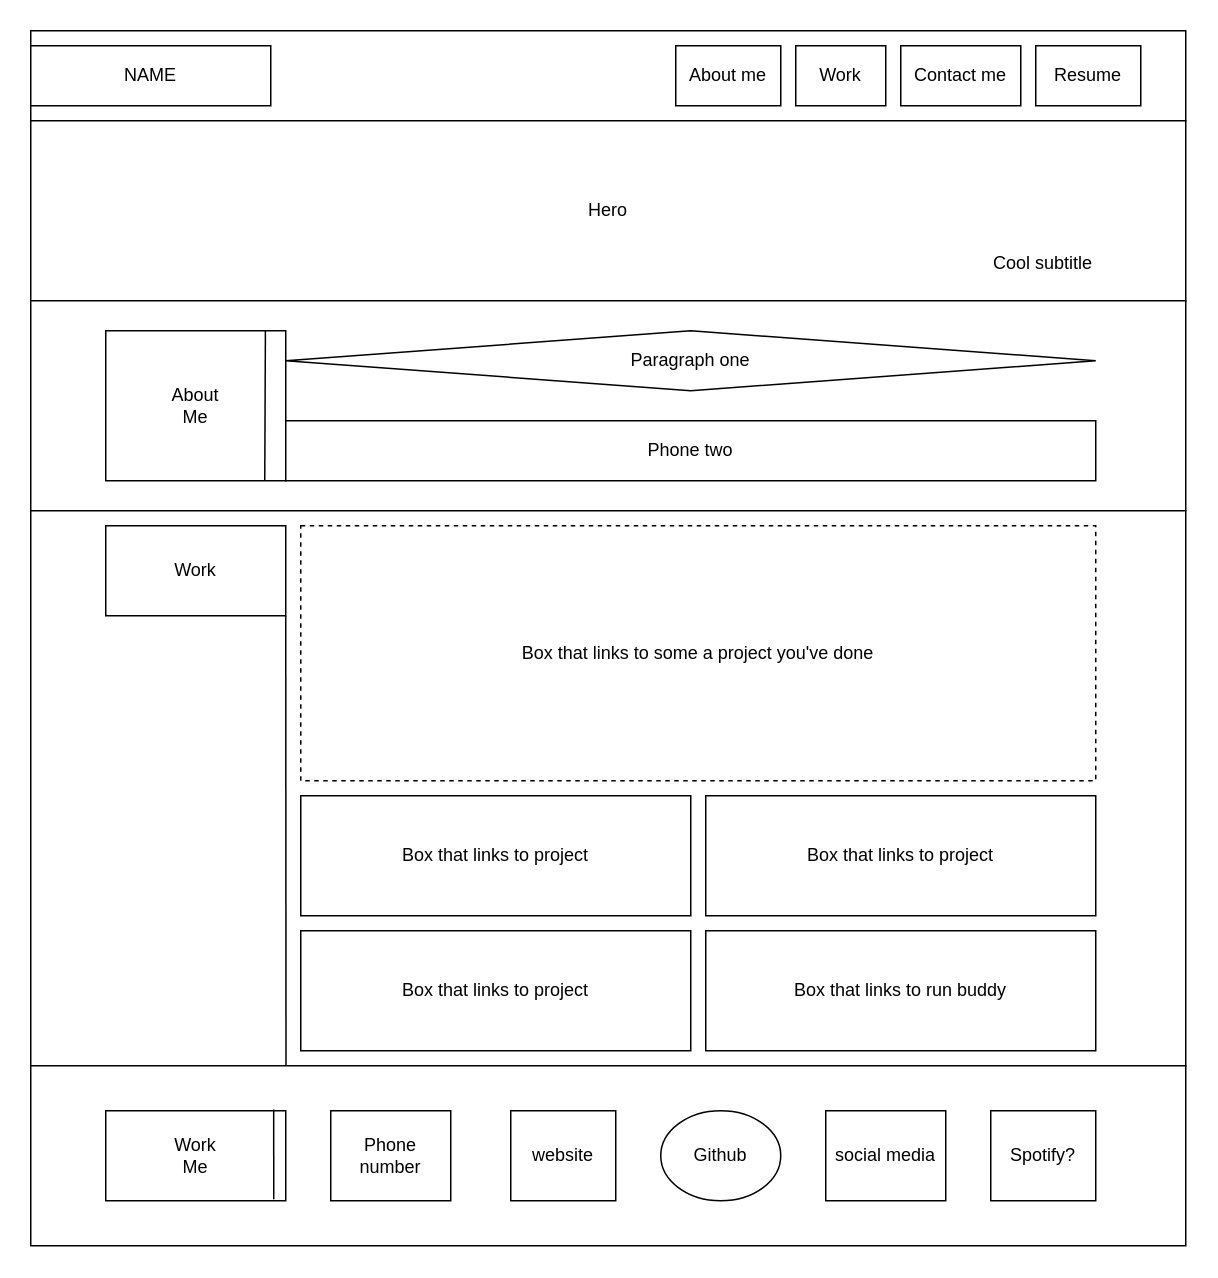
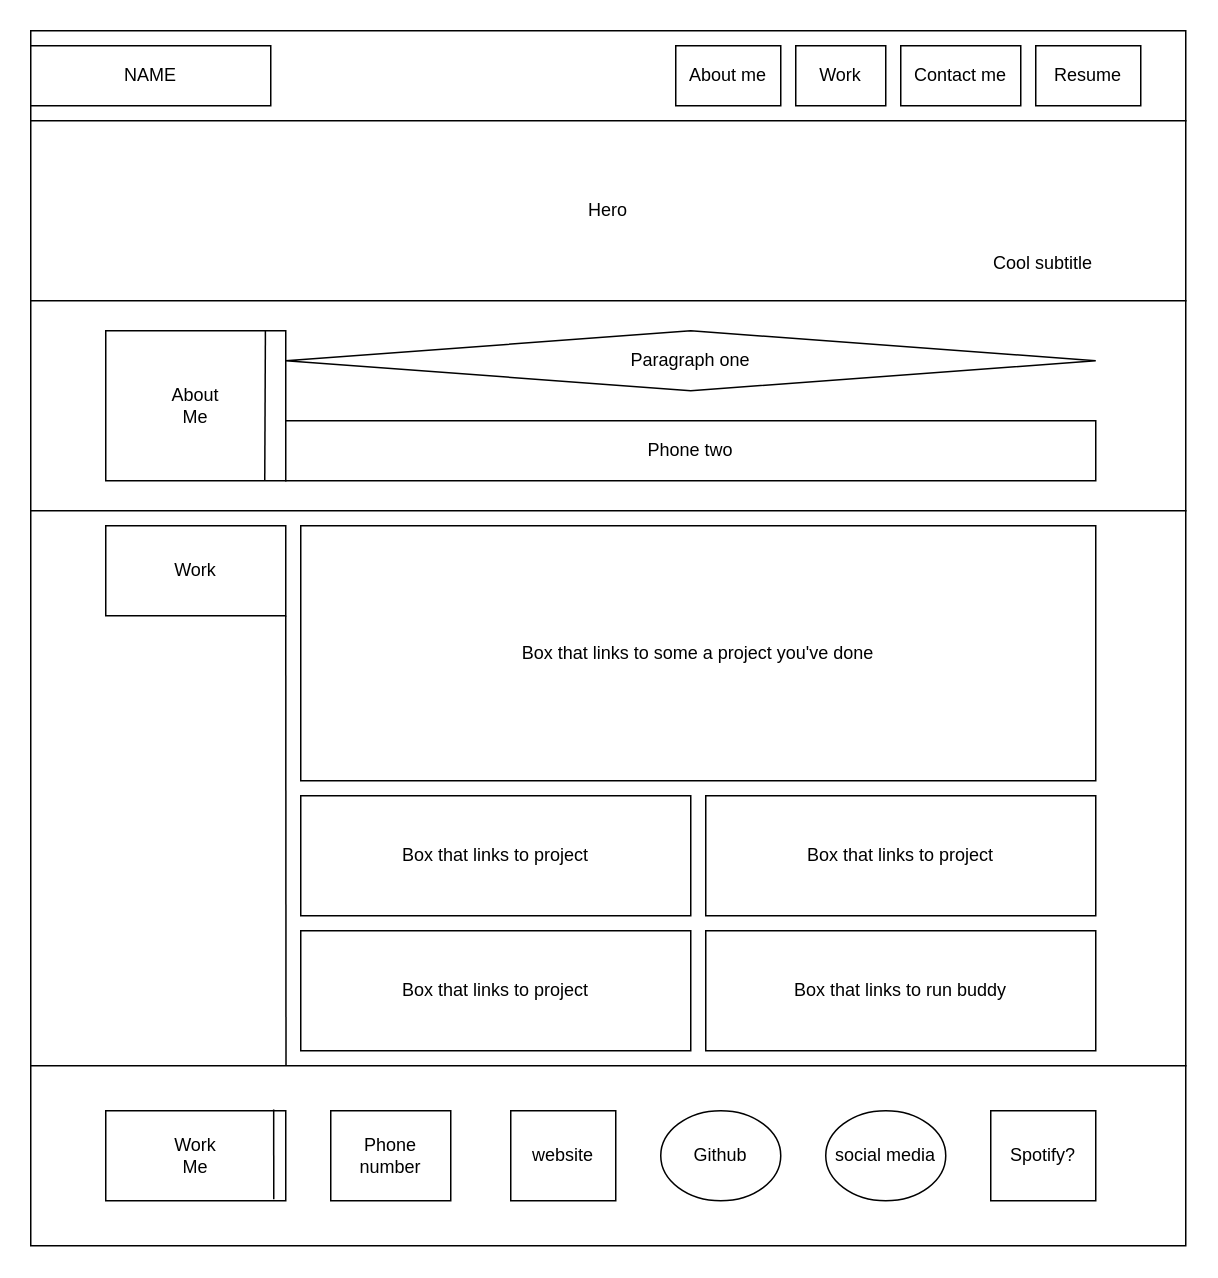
node "Box that links to some a project you've done": style dashed -> solid
node "social media": shape rectangle -> ellipse
